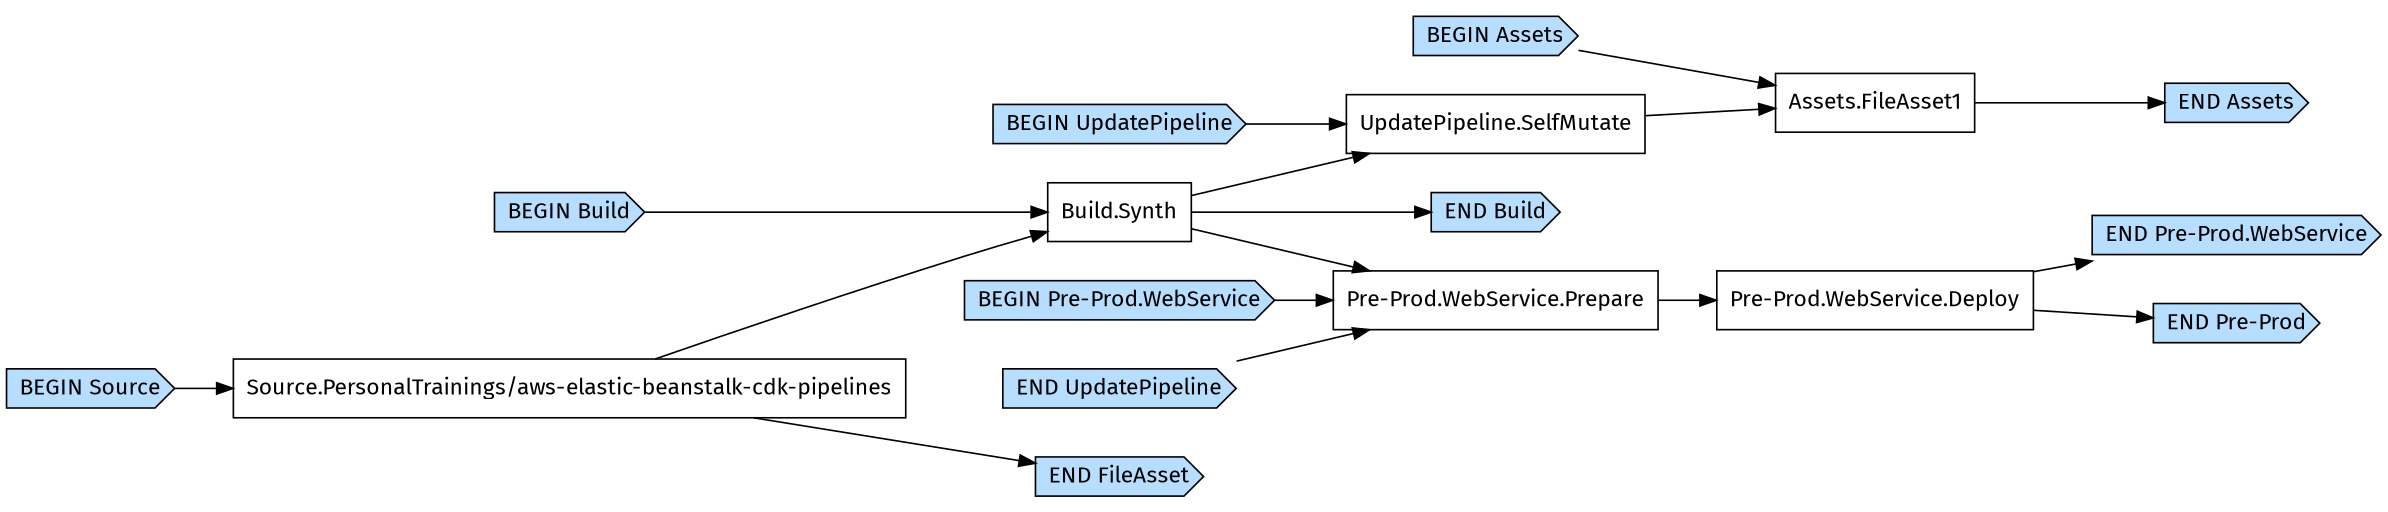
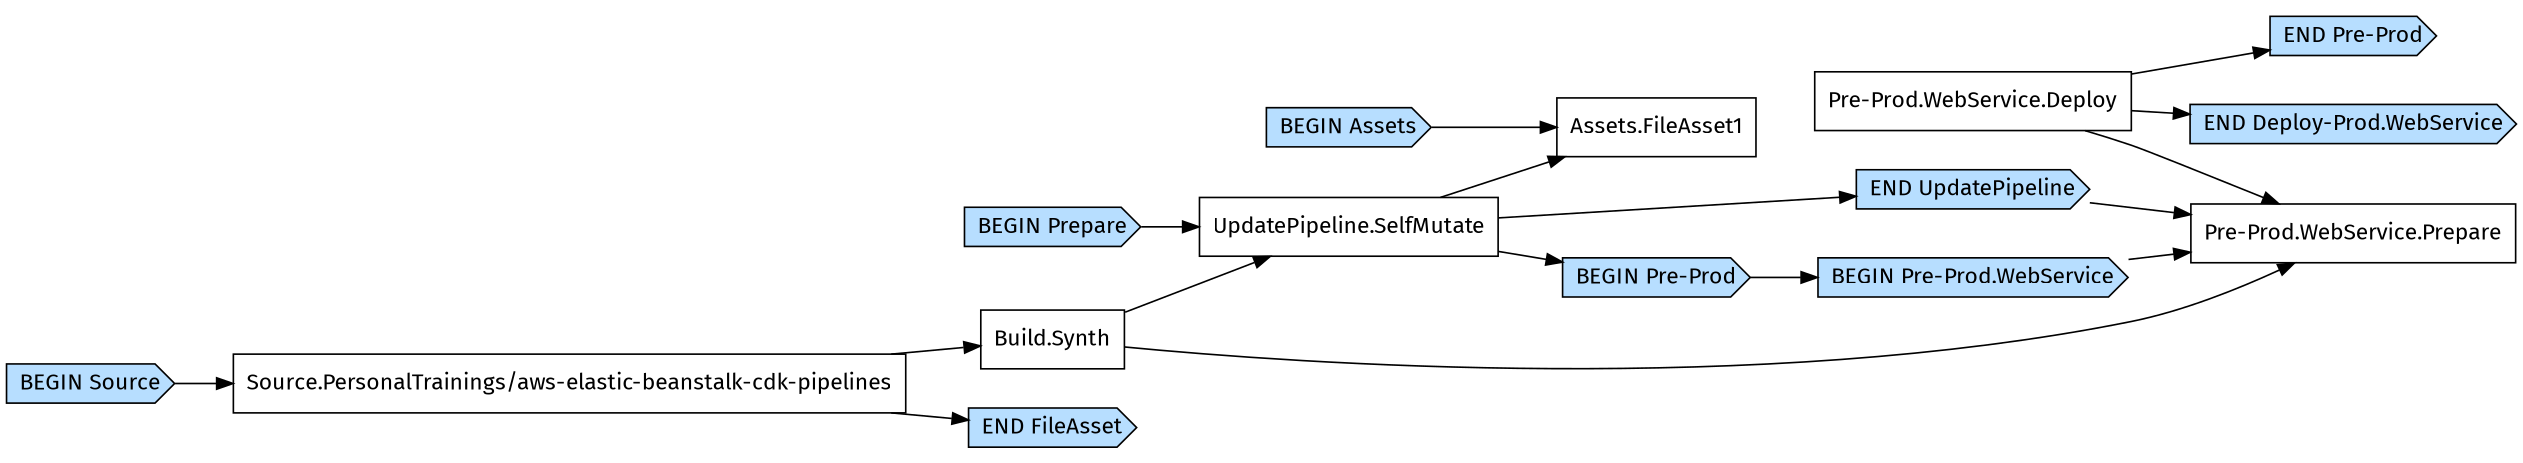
node "END Assets": removed
node "BEGIN UpdatePipeline": label "BEGIN UpdatePipeline" -> "BEGIN Prepare"
edge "UpdatePipeline.SelfMutate" -> "END UpdatePipeline": added
node "BEGIN Build": removed
node "END Build": removed
node "END Pre-Prod.WebService": label "END Pre-Prod.WebService" -> "END Deploy-Prod.WebService"
node "BEGIN Pre-Prod": added
edge "Pre-Prod.WebService.Prepare" -> "Pre-Prod.WebService.Deploy": reversed
